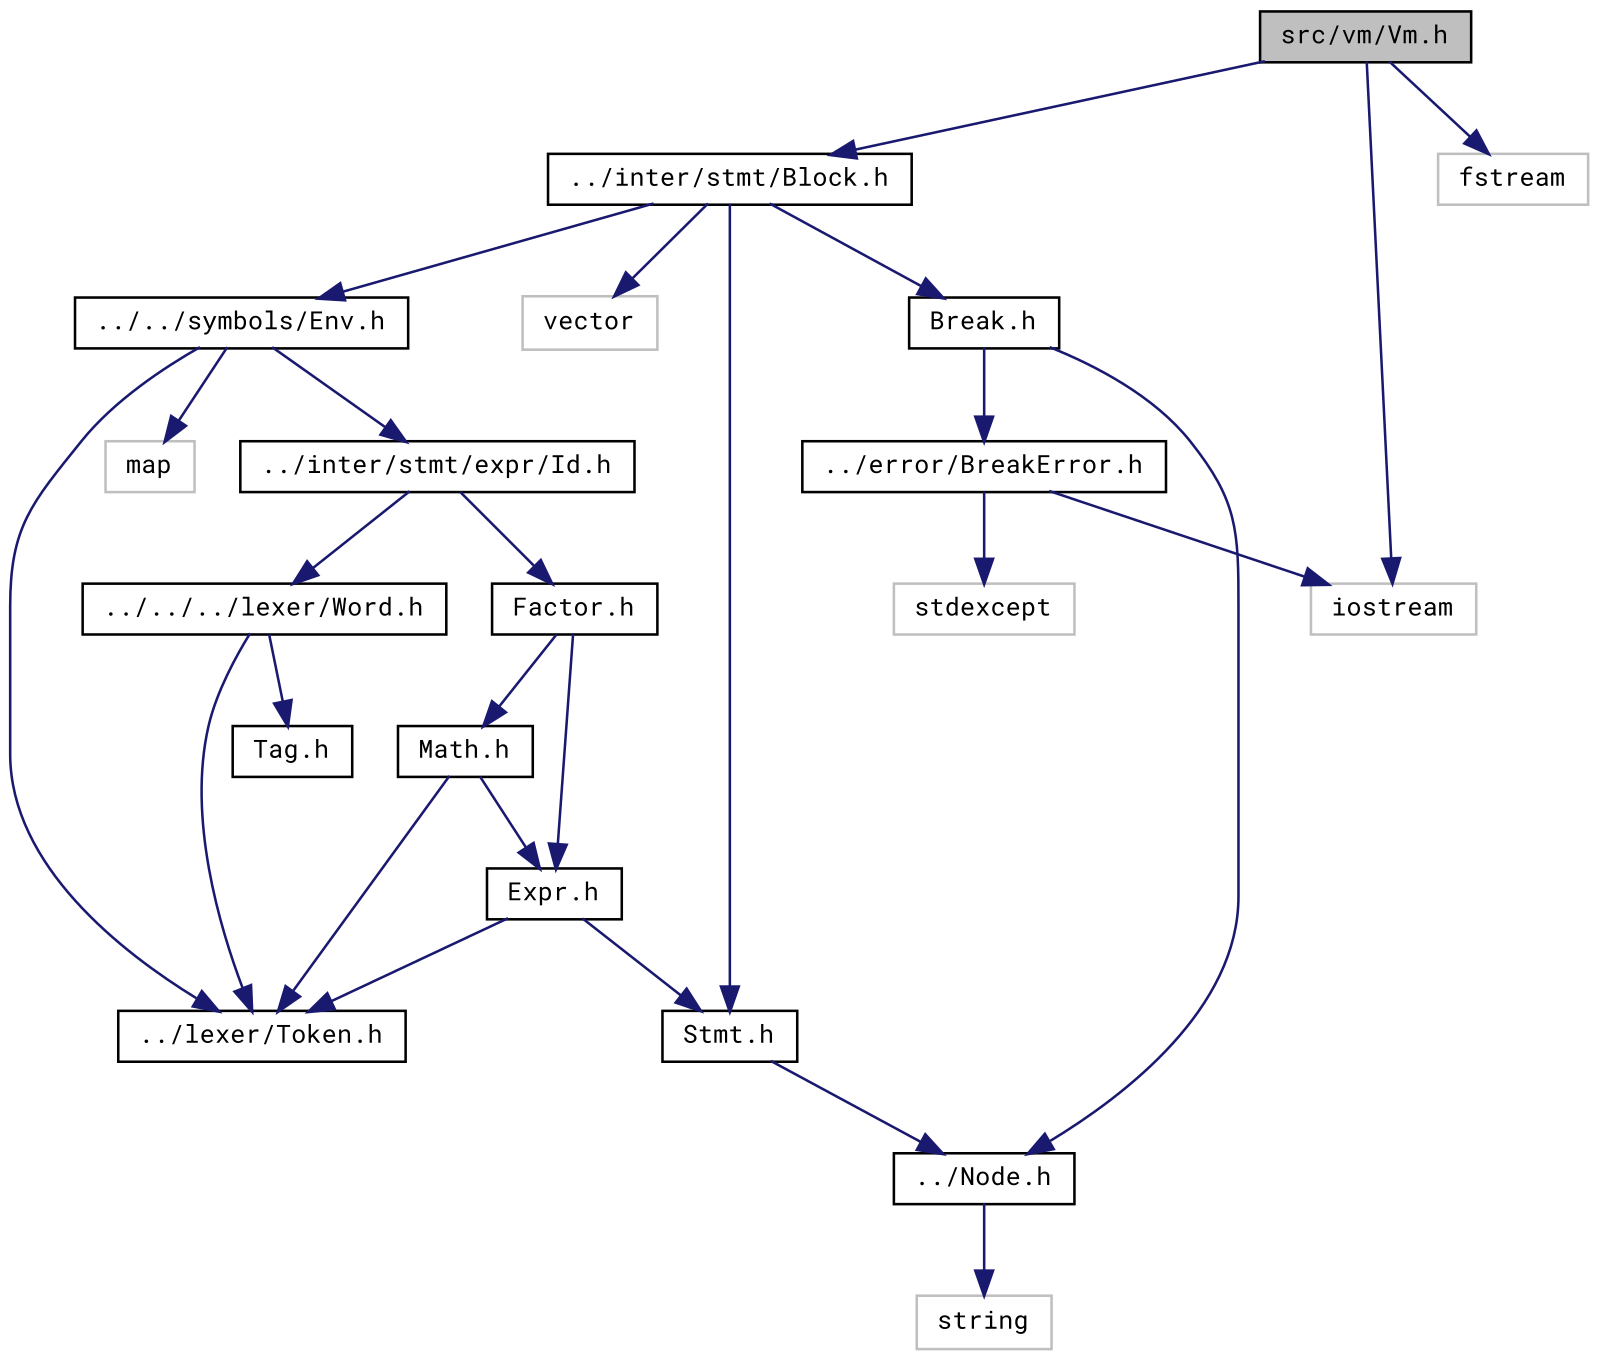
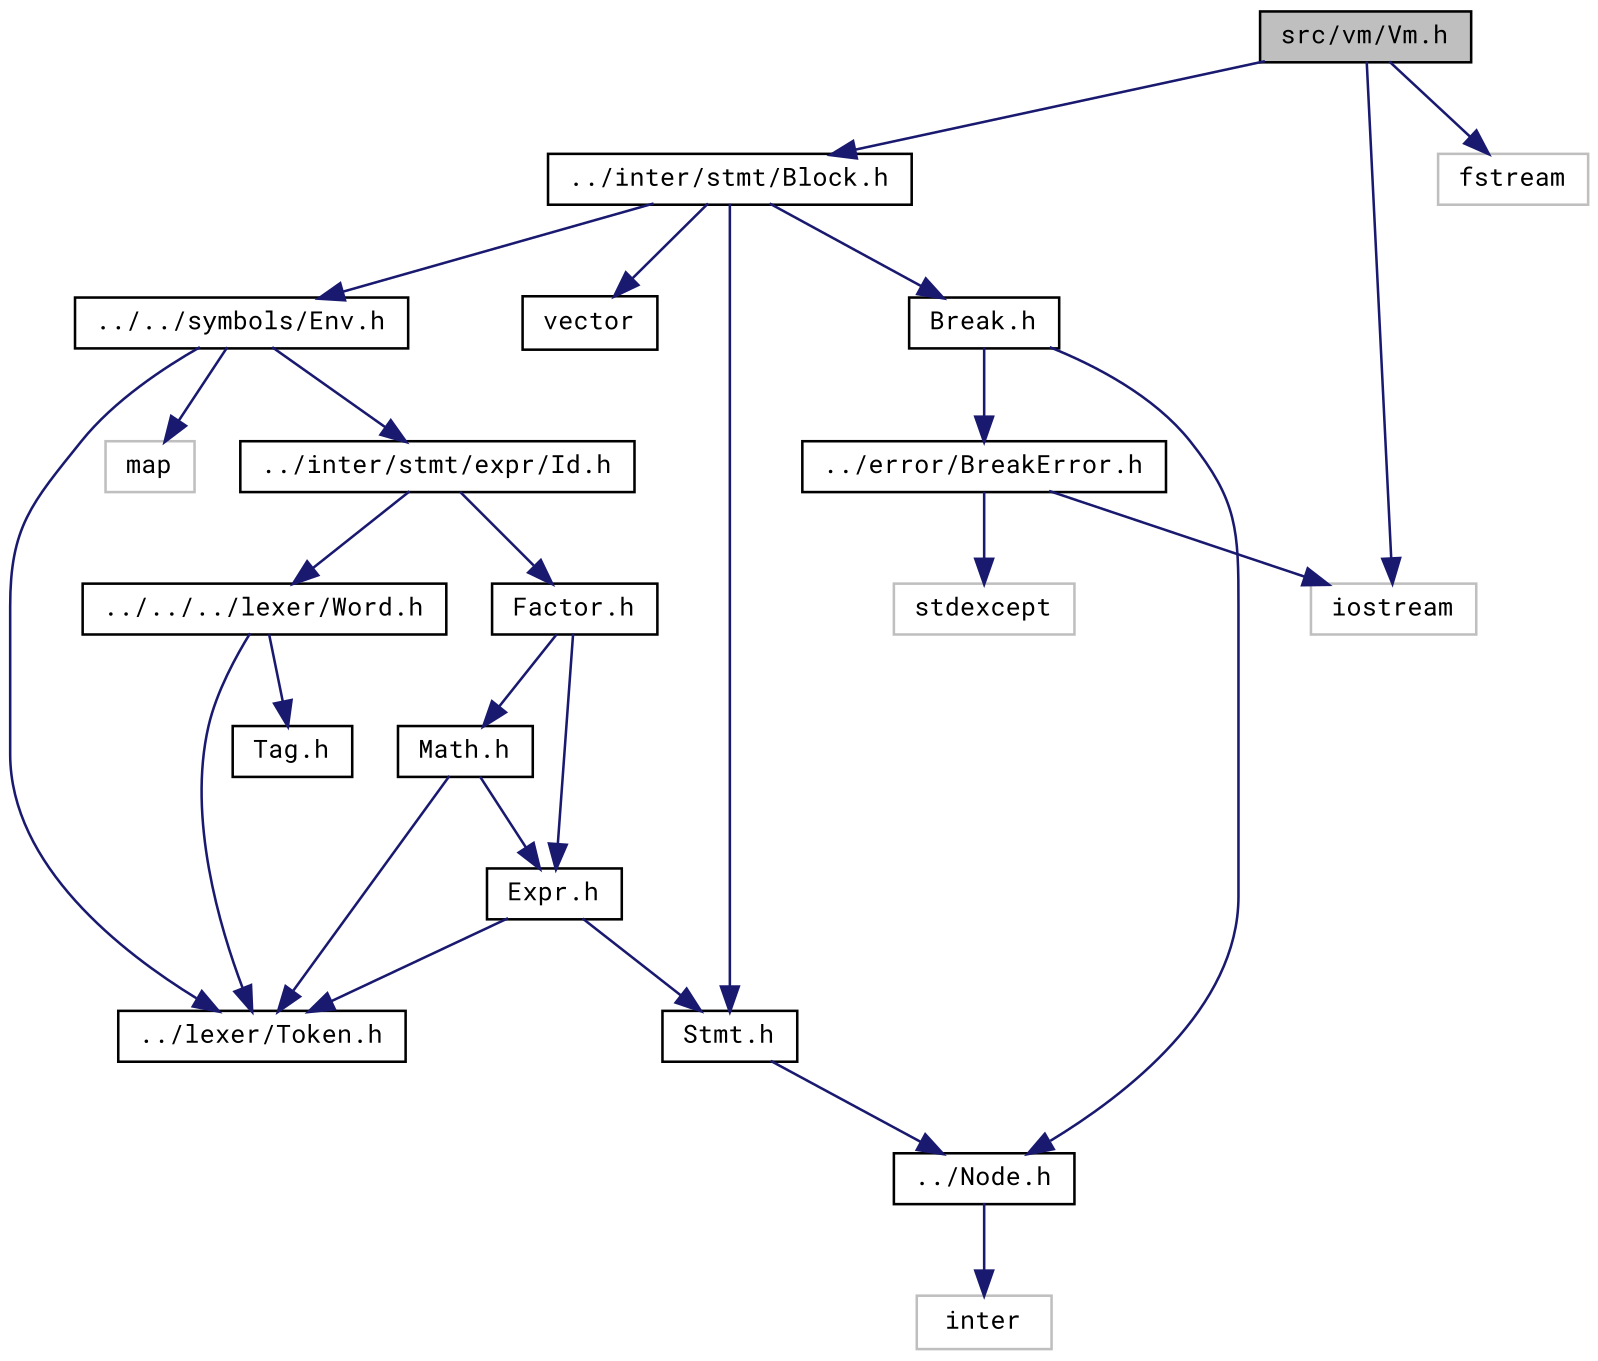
node "vector": color grey75 -> black
node "string": label "string" -> "inter"
